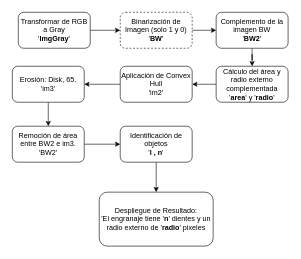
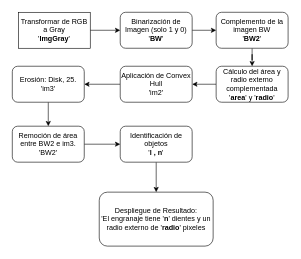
node "Transformar de RGB a Gray 'ImgGray'": shape rounded rectangle -> rectangle
node "Binarización de Imagen (solo 1 y 0) 'BW'": style dashed -> solid
node "Erosión: Disk, 65. 'im3'": label "Erosión: Disk, 65. 'im3'" -> "Erosión: Disk, 25. 'im3'"
